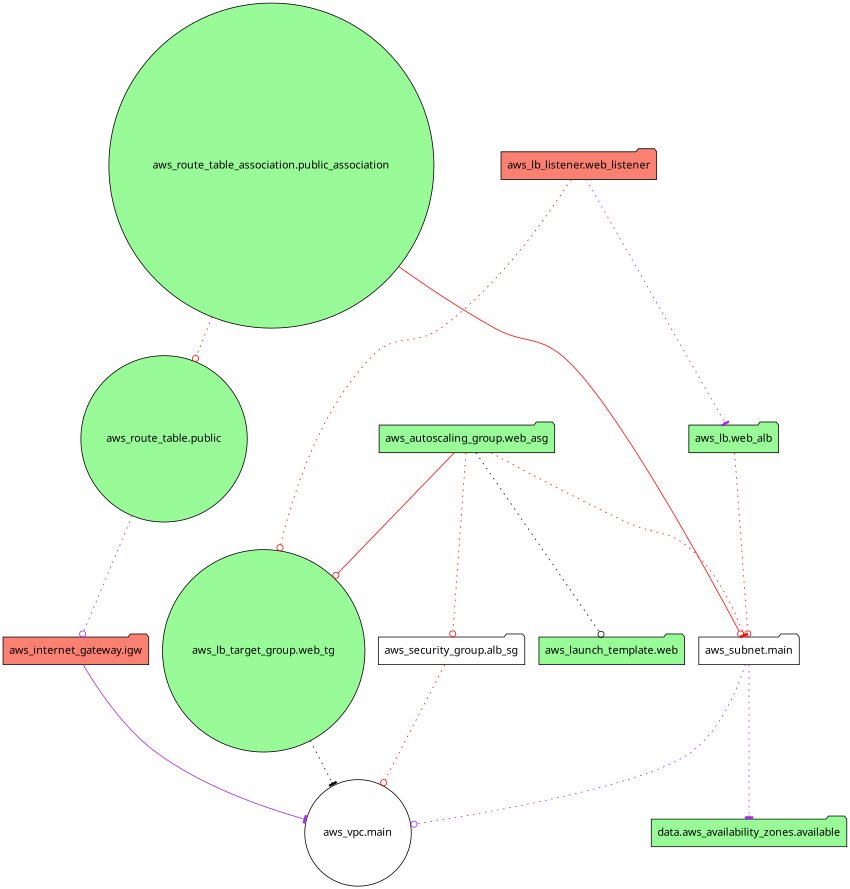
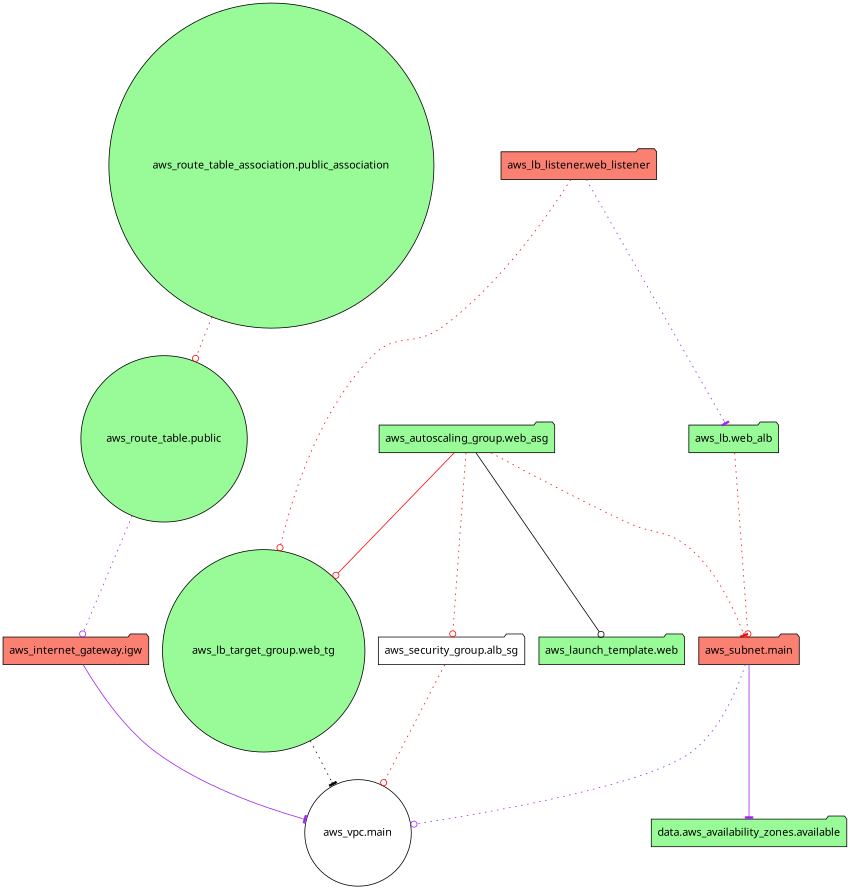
edge "aws_route_table_association.public_association" -> "aws_subnet.main": removed
edge "aws_autoscaling_group.web_asg" -> "aws_launch_template.web": style dotted -> solid
node "aws_subnet.main": fillcolor white -> salmon
edge "aws_subnet.main" -> "data.aws_availability_zones.available": style dotted -> solid
